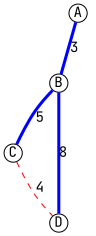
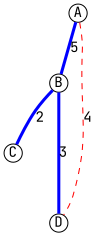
edge "A" -- "B": label "3" -> "5"
edge "B" -- "C": label "5" -> "2"
edge "B" -- "D": label "8" -> "3"
edge "C" -- "D": now "A" -- "D"
